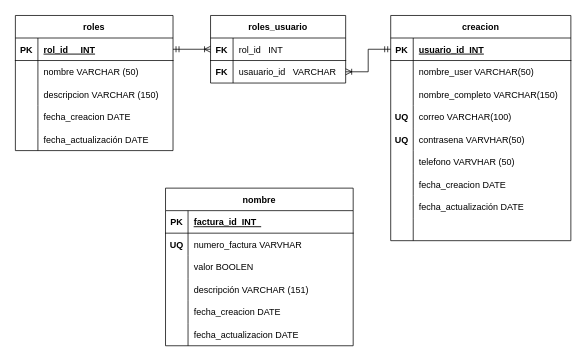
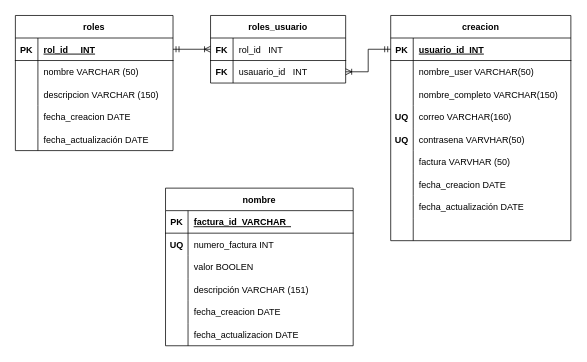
node "usauario_id VARCHAR": label "usauario_id VARCHAR" -> "usauario_id INT"
node "correo VARCHAR(100)": label "correo VARCHAR(100)" -> "correo VARCHAR(160)"
node "telefono VARVHAR (50)": label "telefono VARVHAR (50)" -> "factura VARVHAR (50)"
node "factura_id INT": label "factura_id INT" -> "factura_id VARCHAR"
node "numero_factura VARVHAR": label "numero_factura VARVHAR" -> "numero_factura INT"
